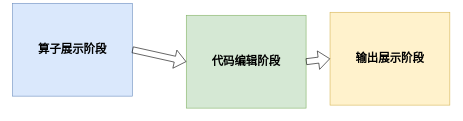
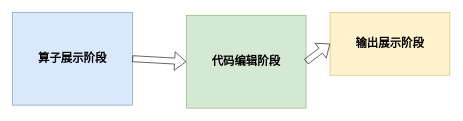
node "算子展示阶段": moved (72, 50) -> (72, 59)
node "输出展示阶段": size 120x93 -> 120x63
